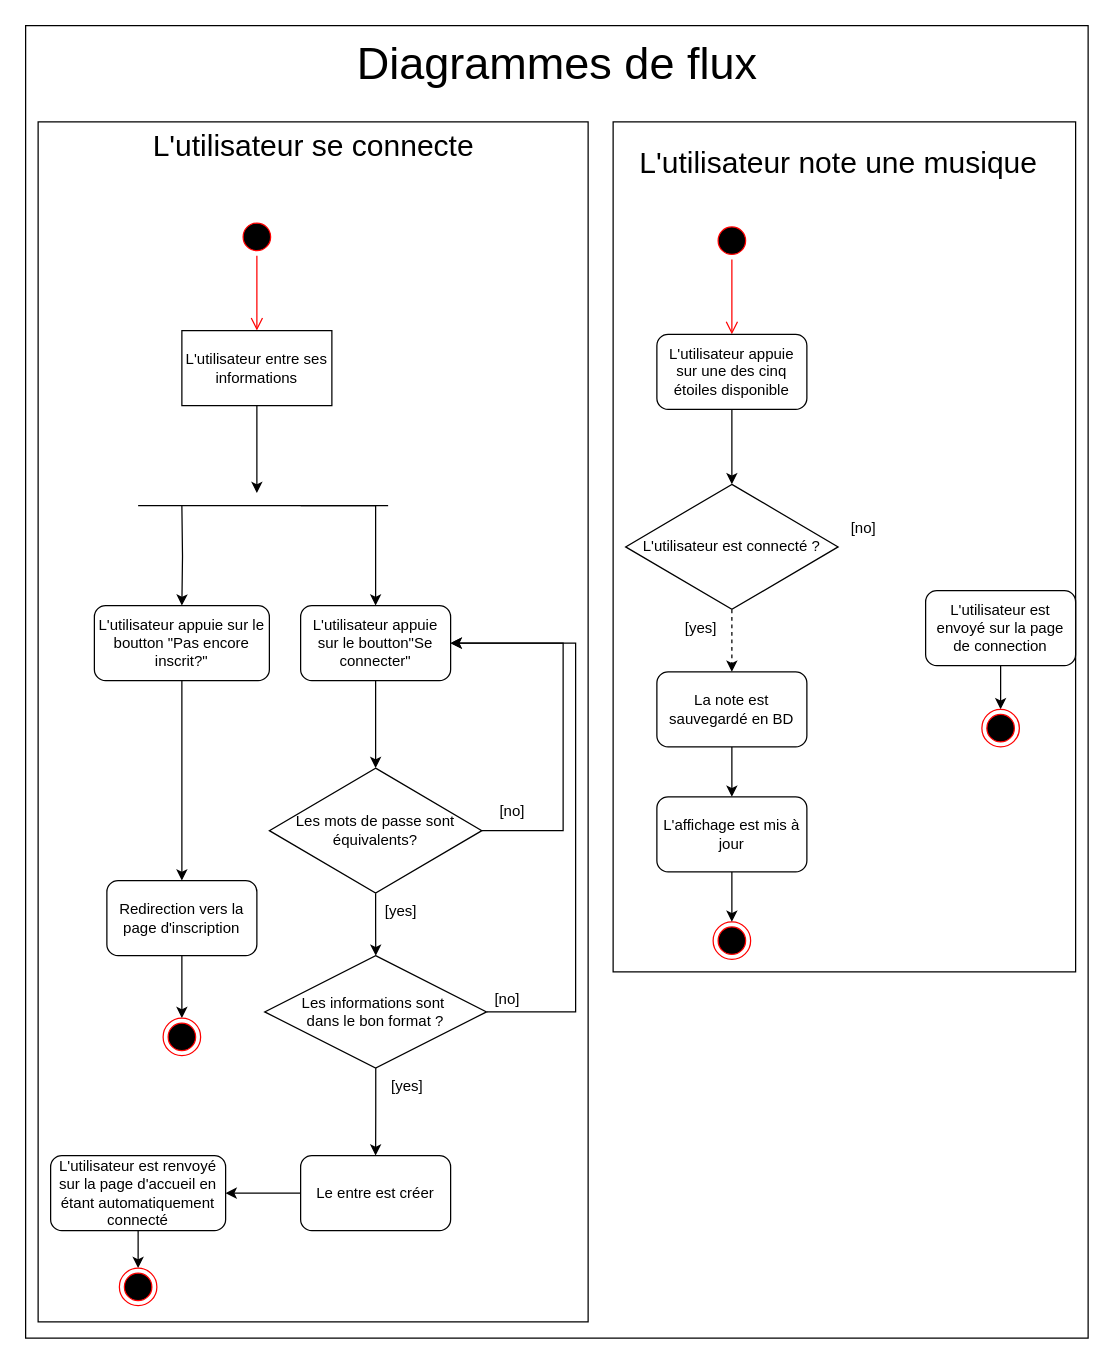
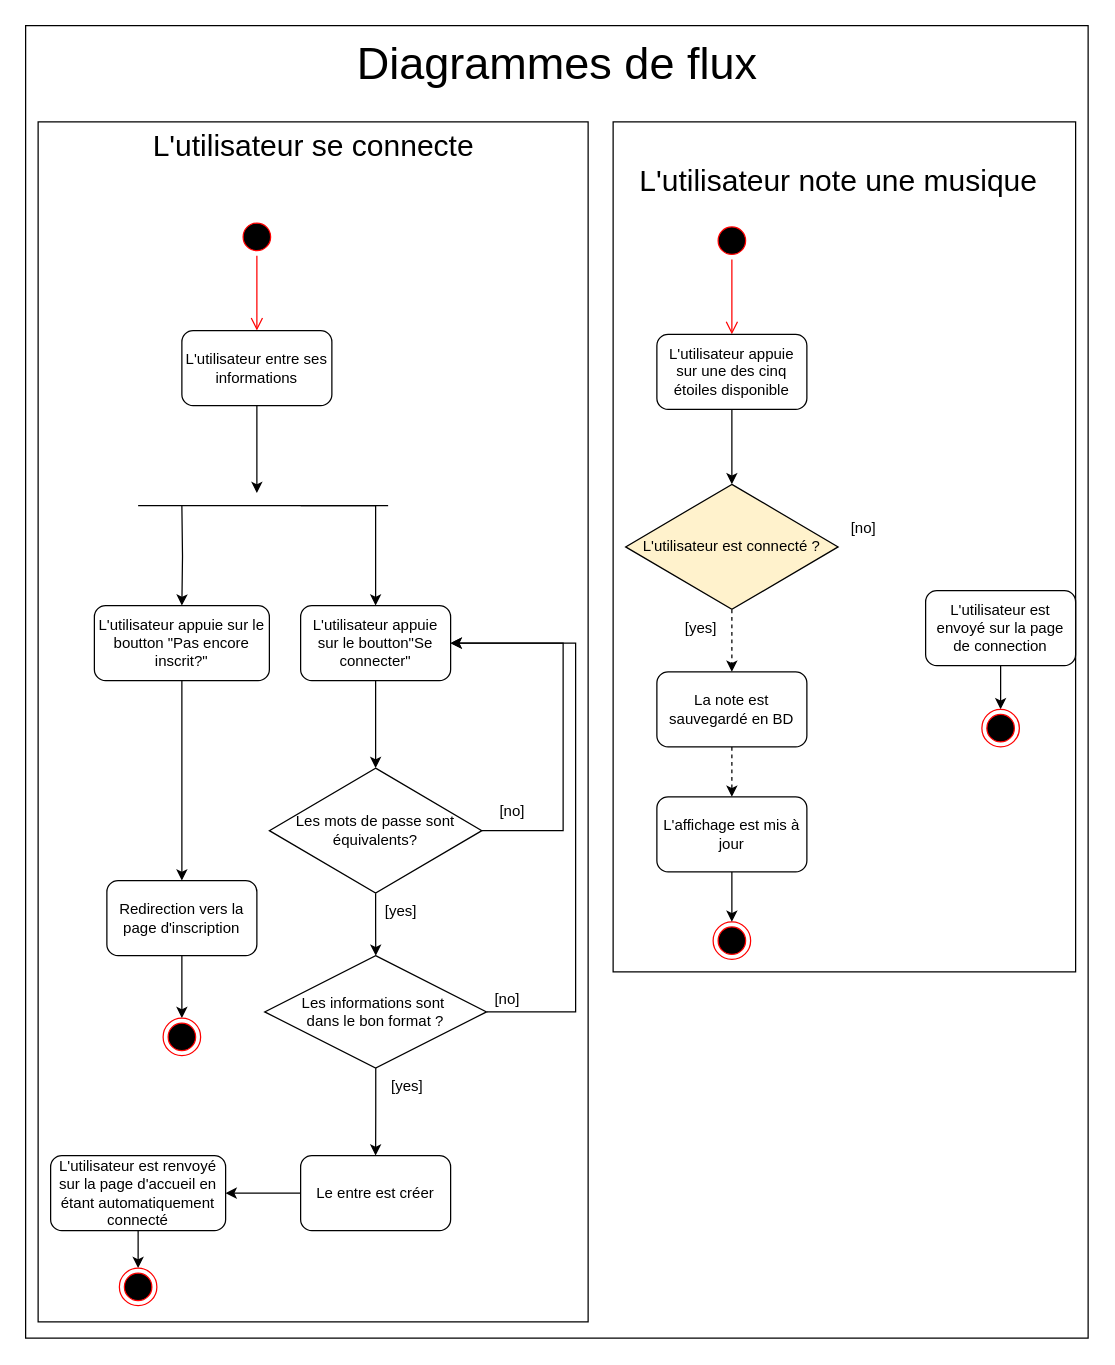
node "L'utilisateur note une musique": moved (838, 163) -> (838, 182)
node "L'utilisateur entre ses informations": shape rectangle -> rounded rectangle
node "L'utilisateur est connecté ?": fillcolor #ffffff -> #fff2cc
edge "La note est sauvegardé en BD" -> "L'affichage est mis à jour": style solid -> dashed
